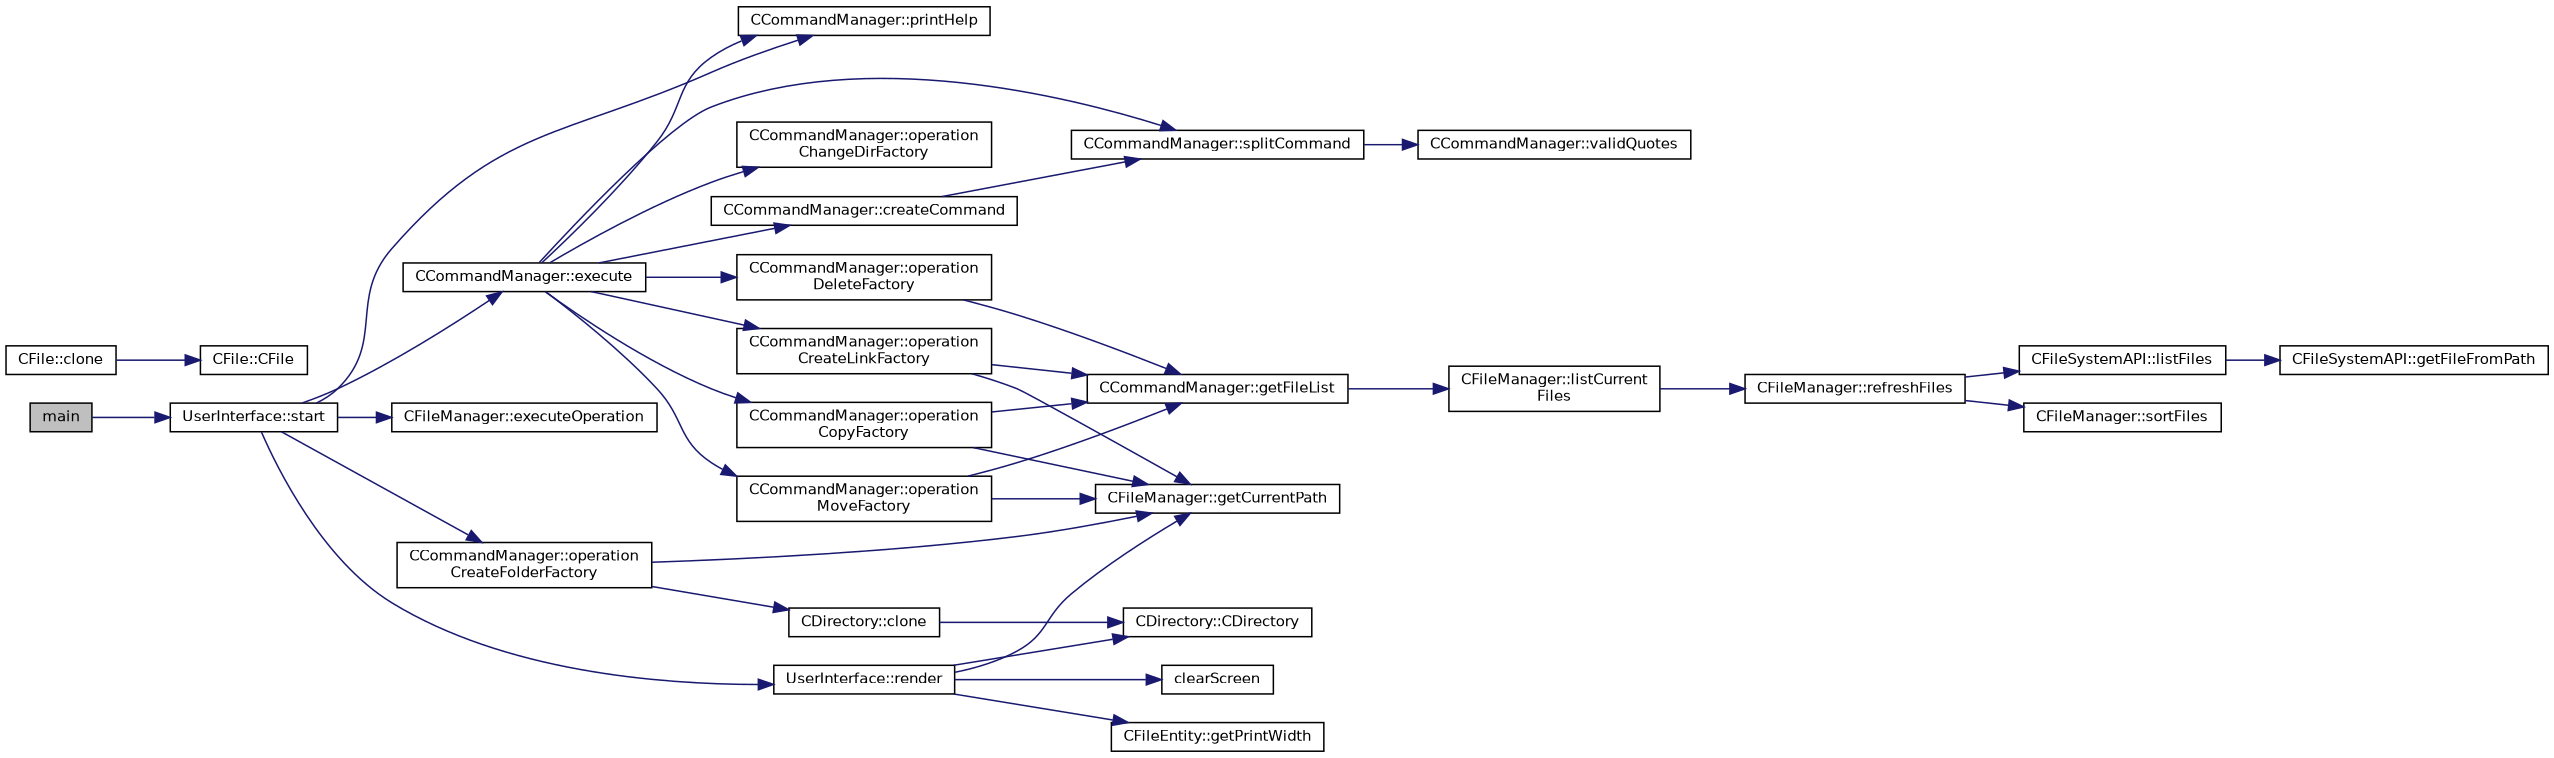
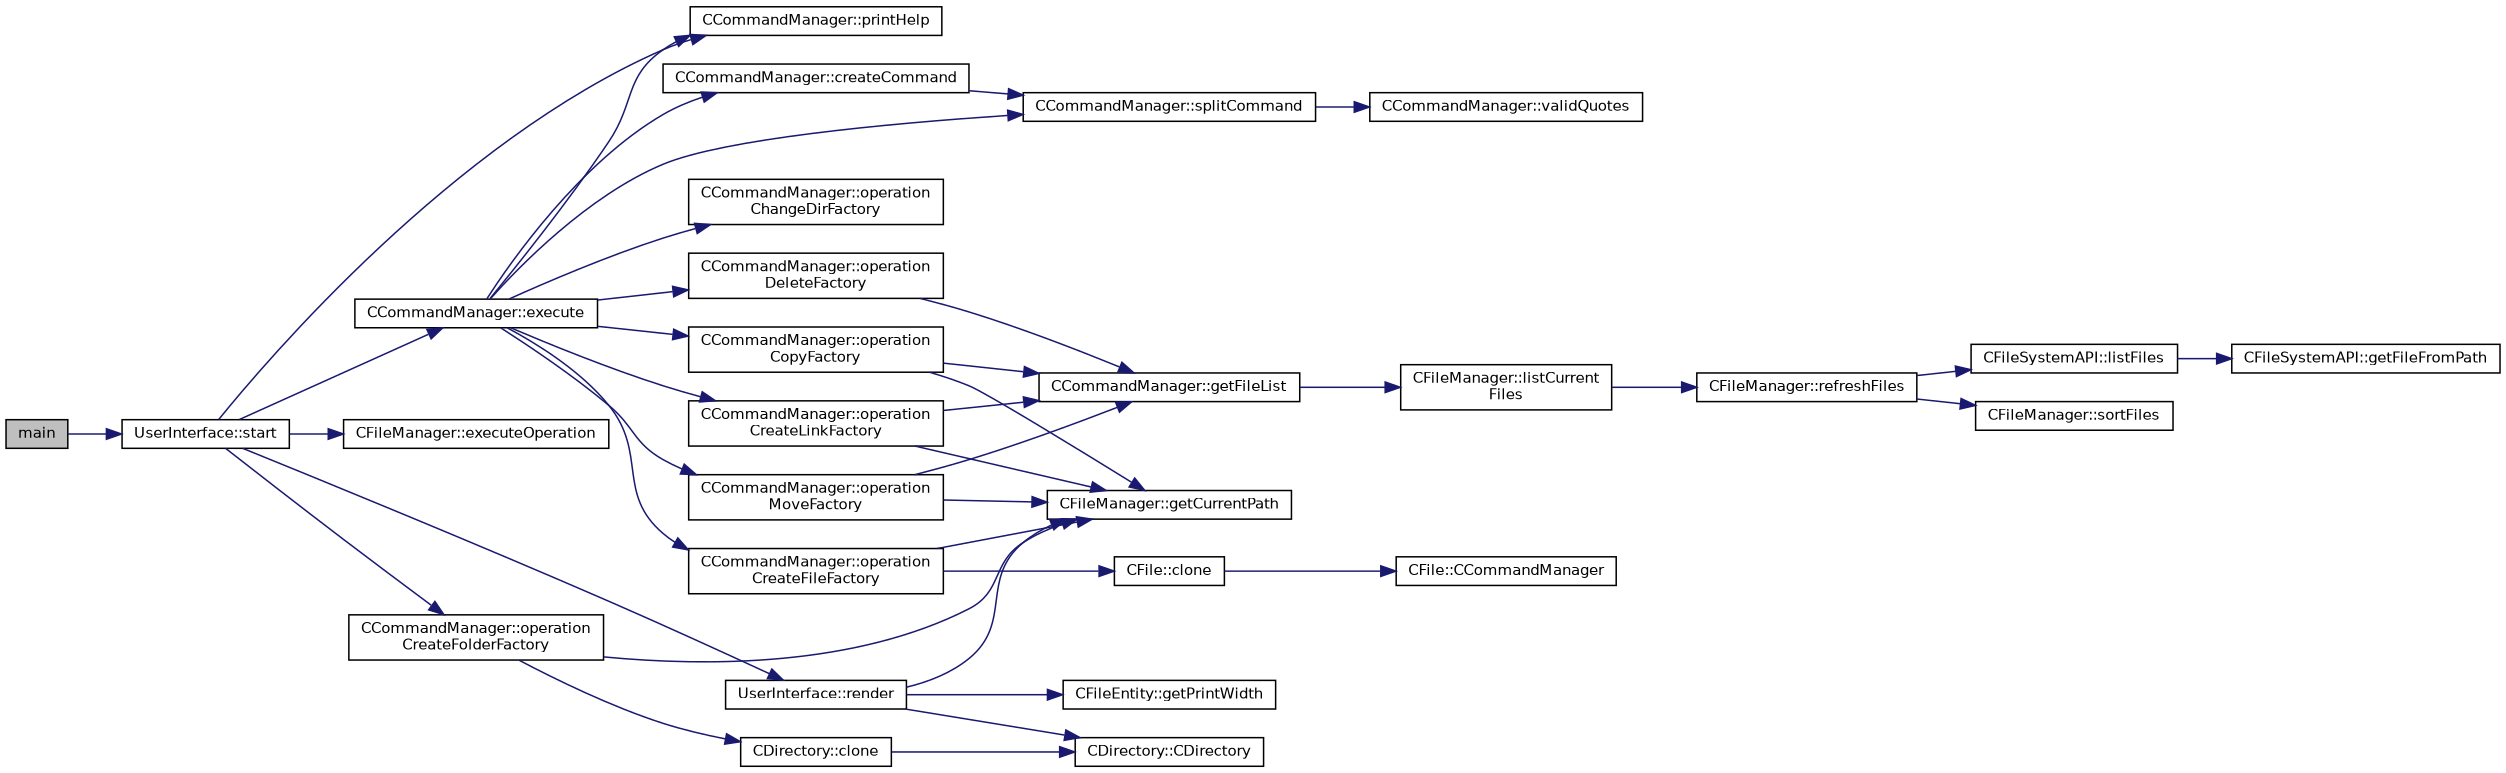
node "CFile::CFile": label "CFile::CFile" -> "CFile::CCommandManager"
node "CCommandManager::operation CreateFileFactory": added
node "clearScreen": removed
